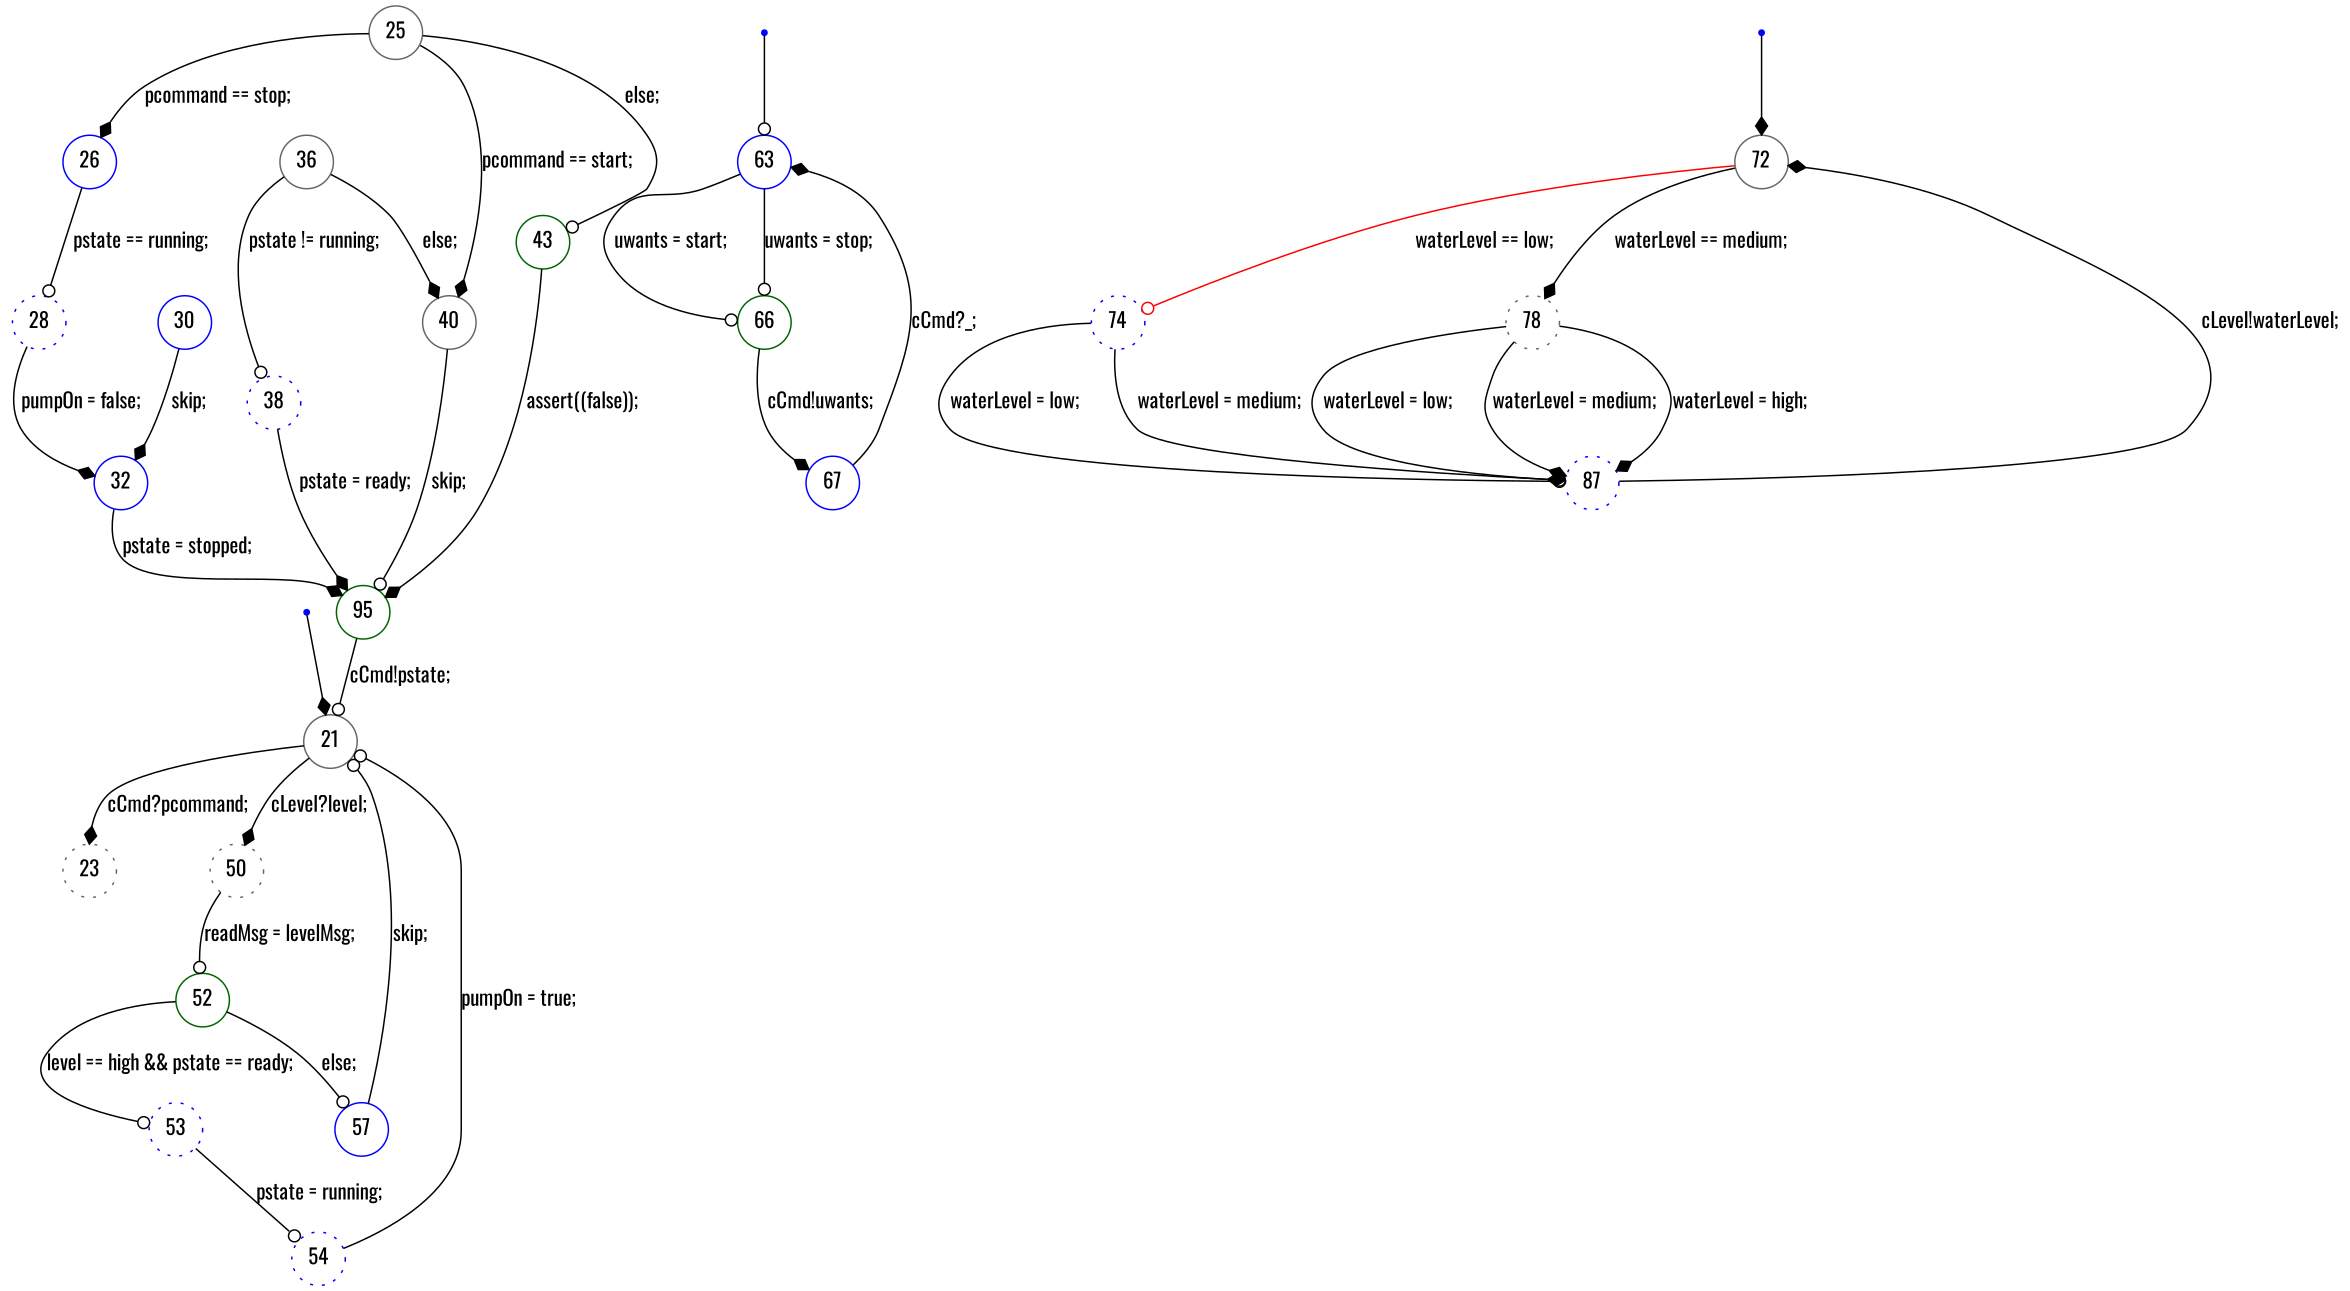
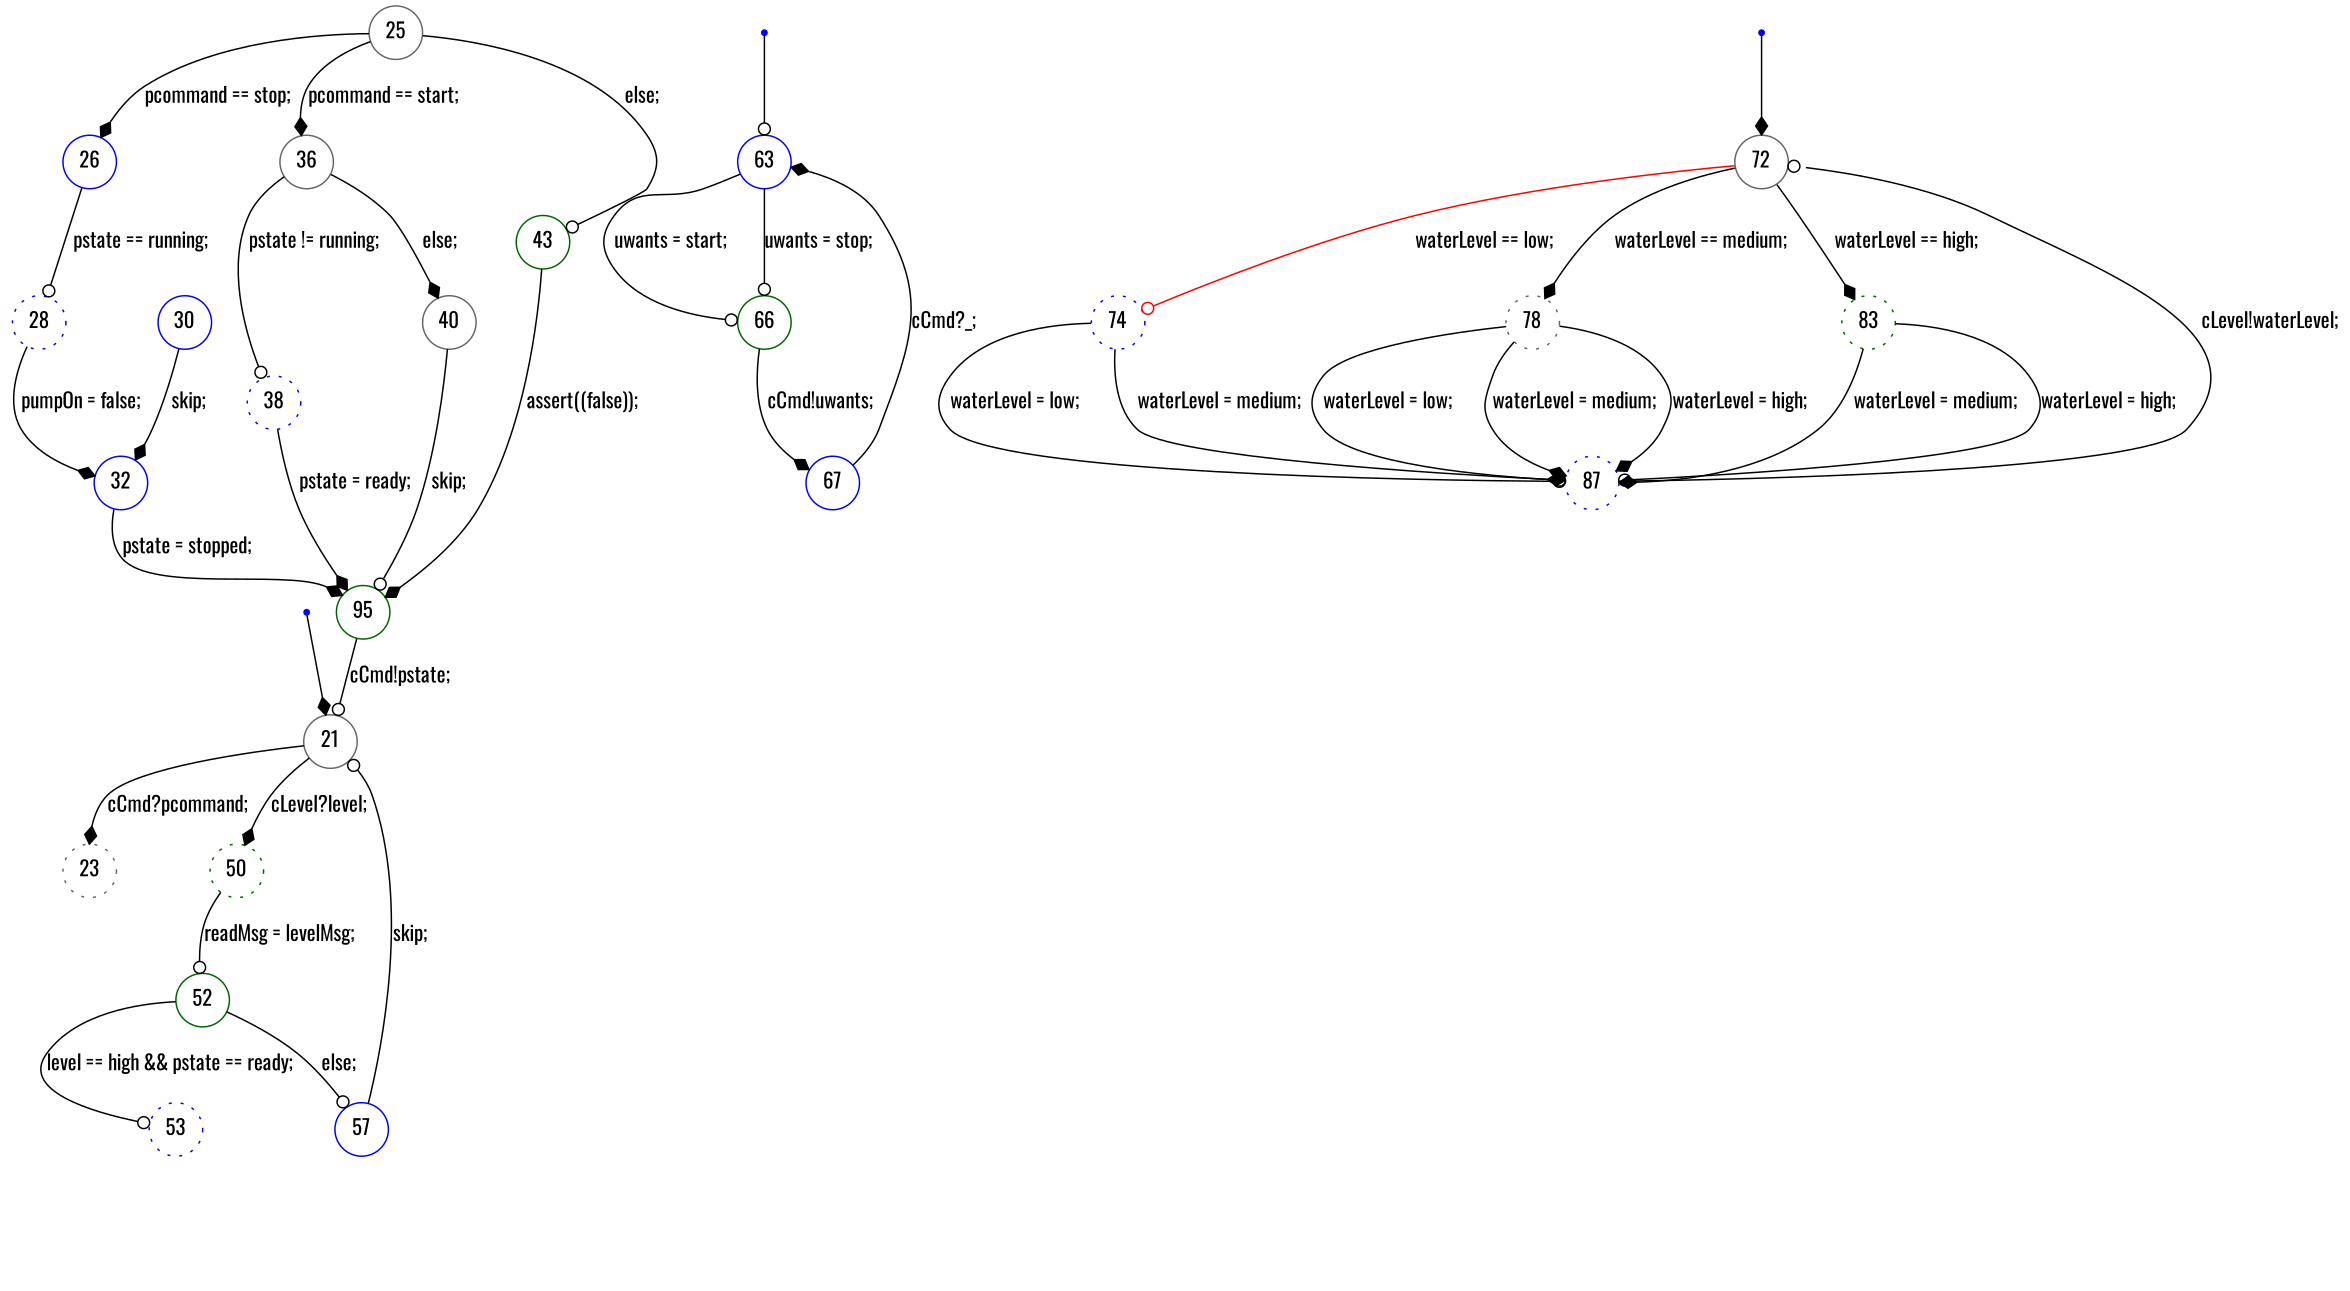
edge "25" -> "40": now "25" -> "36"
node "83": added
edge "87" -> "72": arrowhead diamond -> odot
node "50": color gray40 -> darkgreen
node "54": removed
